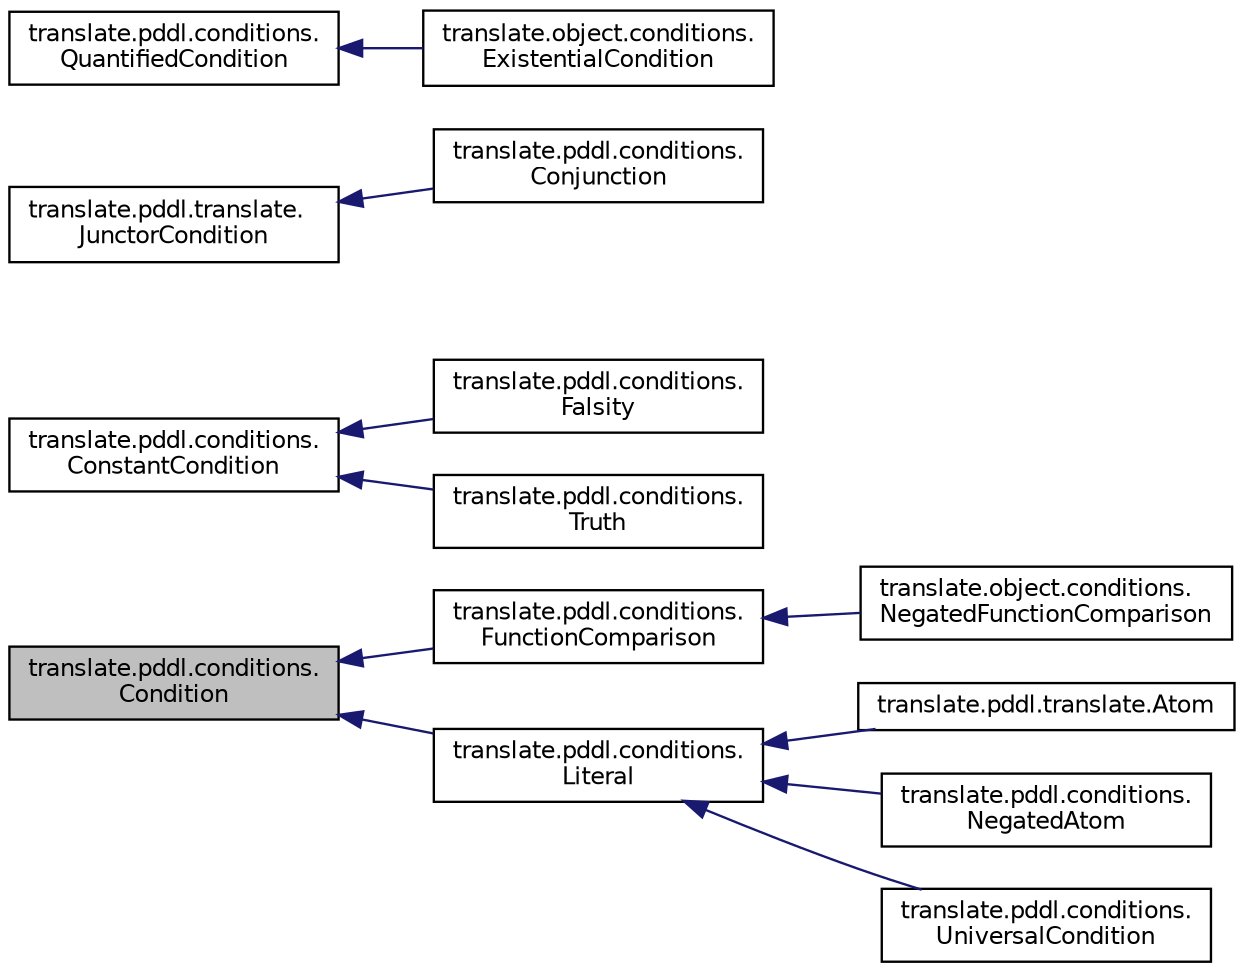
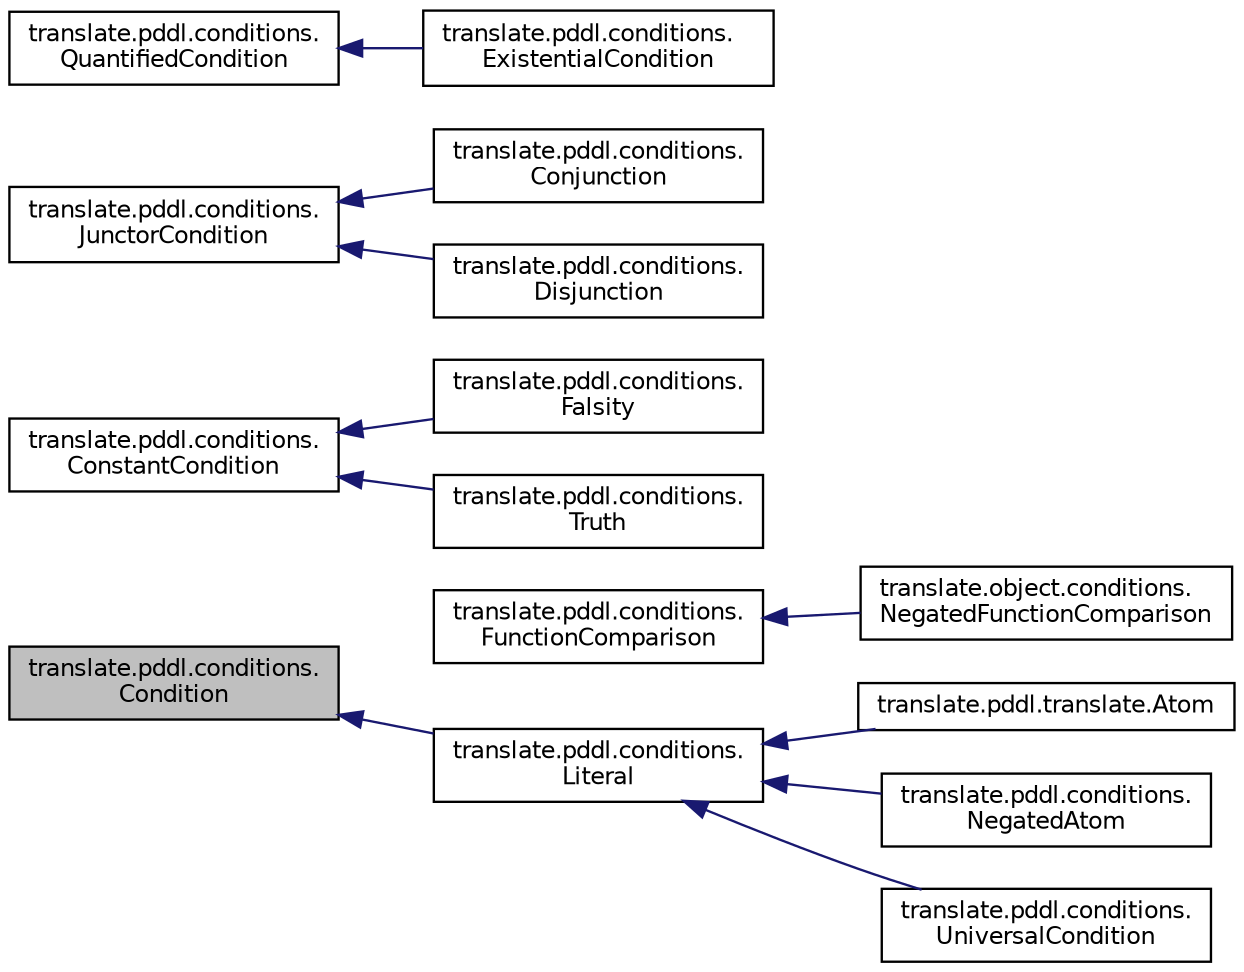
node "translate.object.conditions. ExistentialCondition": label "translate.object.conditions. ExistentialCondition" -> "translate.pddl.conditions. ExistentialCondition"
node "translate.pddl.translate. JunctorCondition": label "translate.pddl.translate. JunctorCondition" -> "translate.pddl.conditions. JunctorCondition"
node "translate.pddl.conditions. Disjunction": added
edge "translate.pddl.conditions. FunctionComparison" -> "translate.pddl.conditions. Condition": removed
